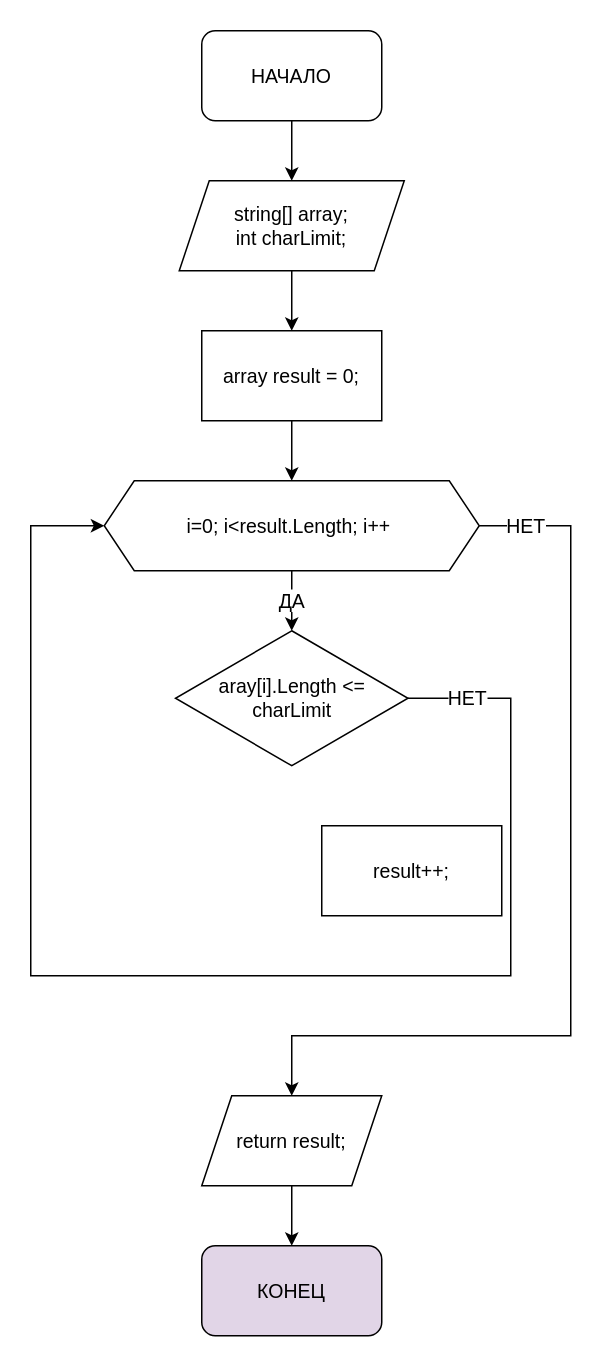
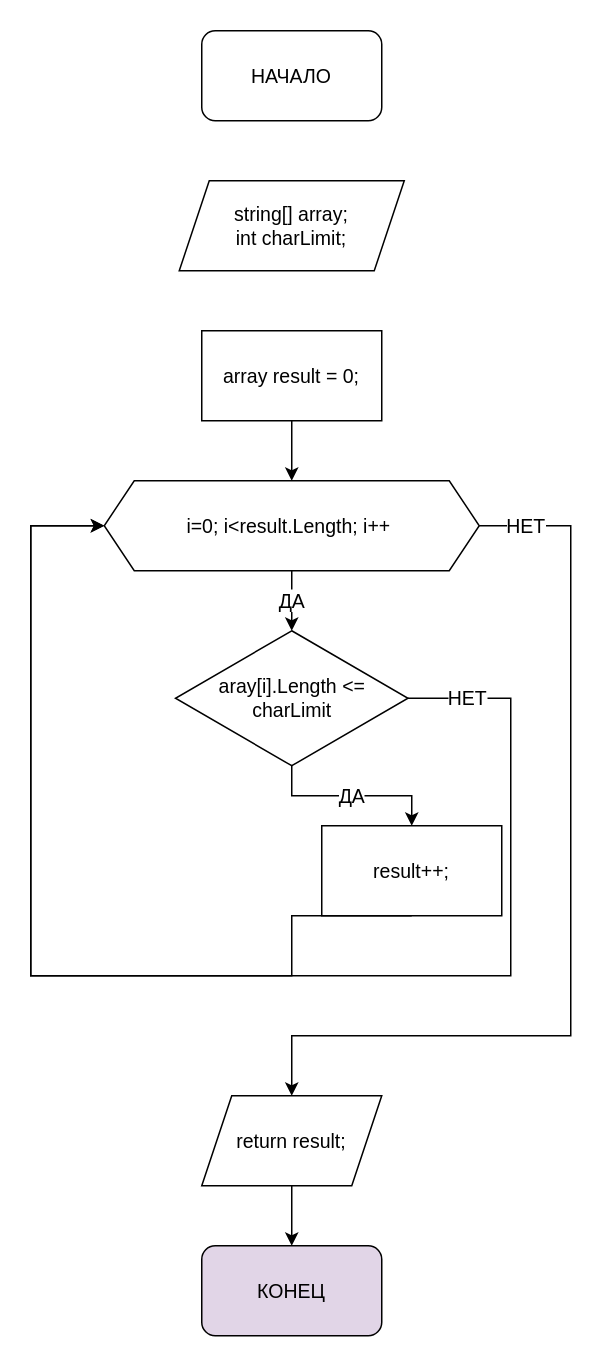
edge "НАЧАЛО" -> "string[] array; int charLimit;": removed
edge "string[] array; int charLimit;" -> "array result = 0;": removed
edge "aray[i].Length <= charLimit" -> "result++;": added, label "ДА"
edge "result++;" -> "i=0; i<result.Length; i++": added
